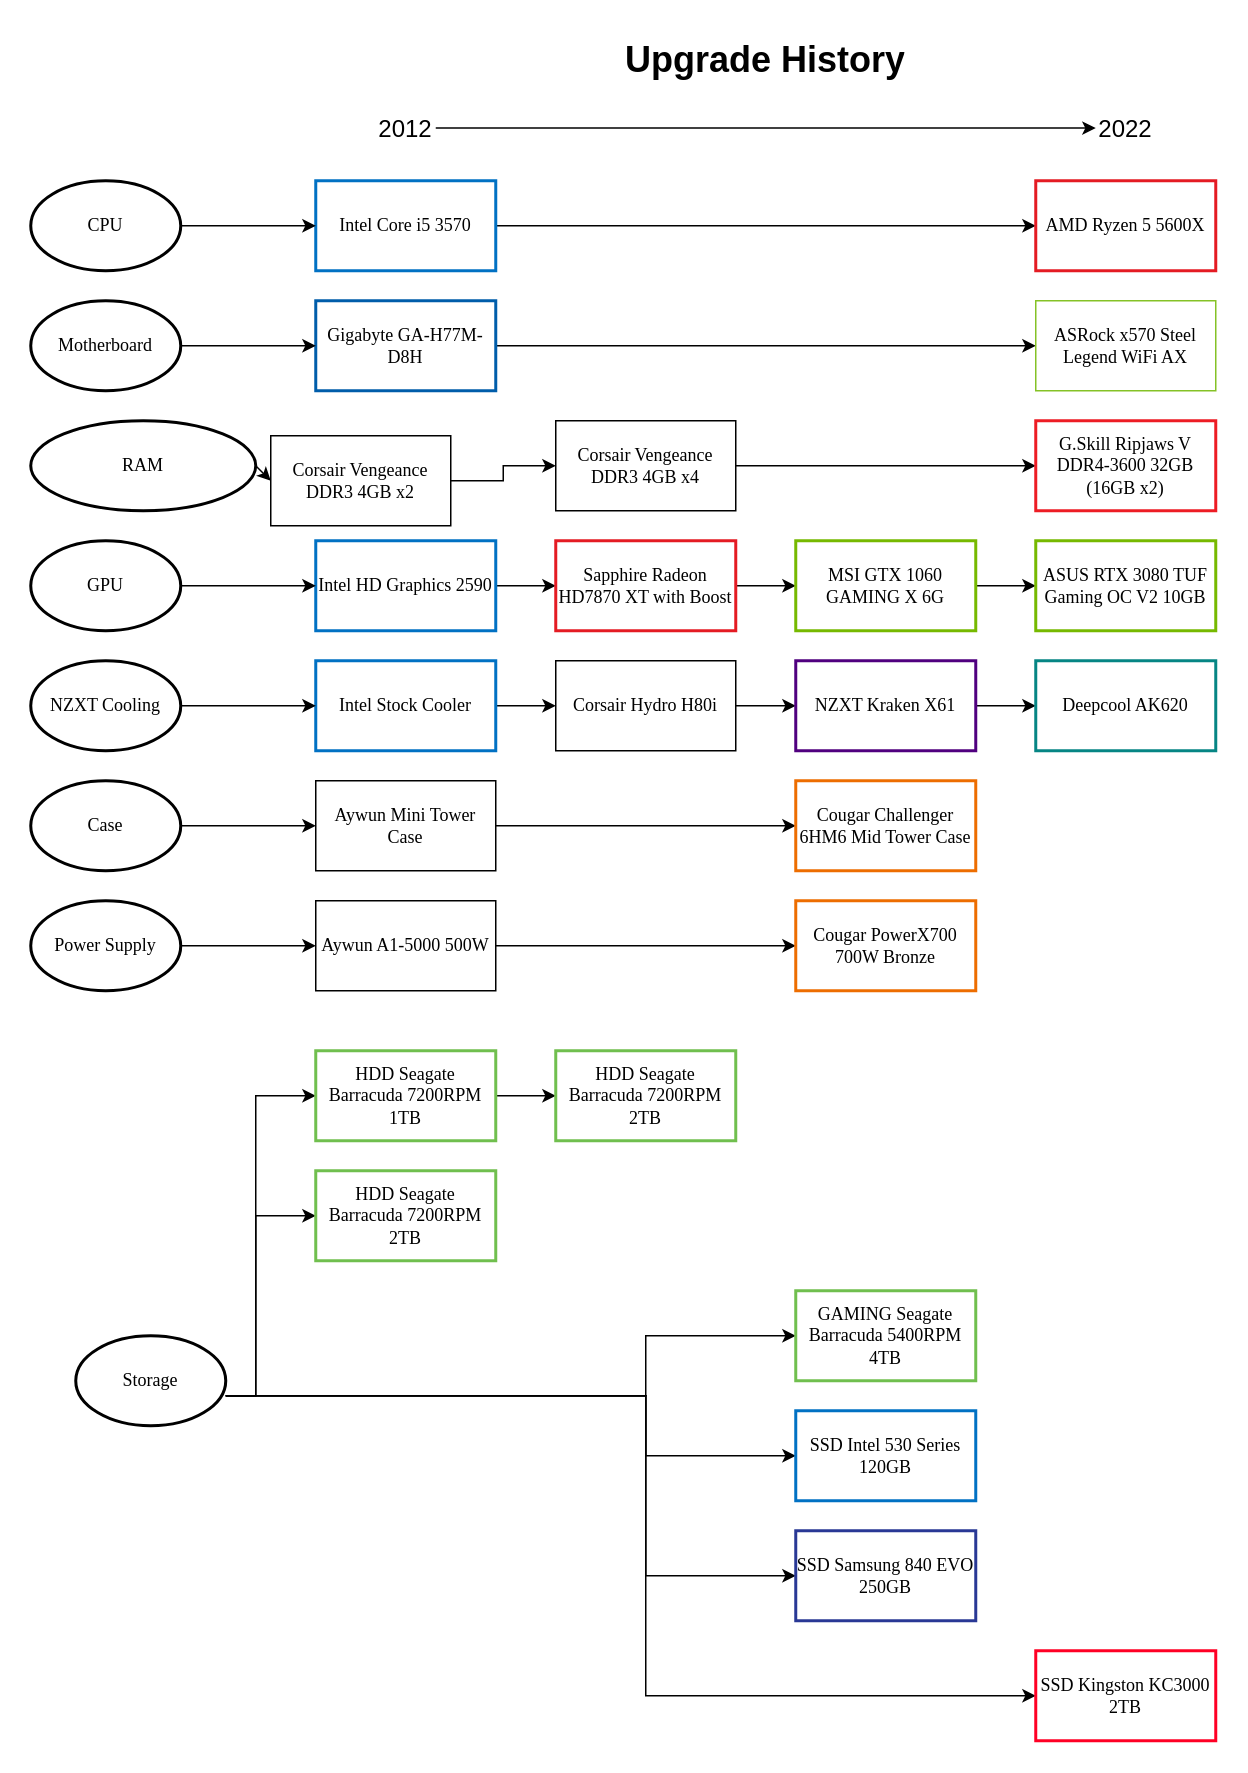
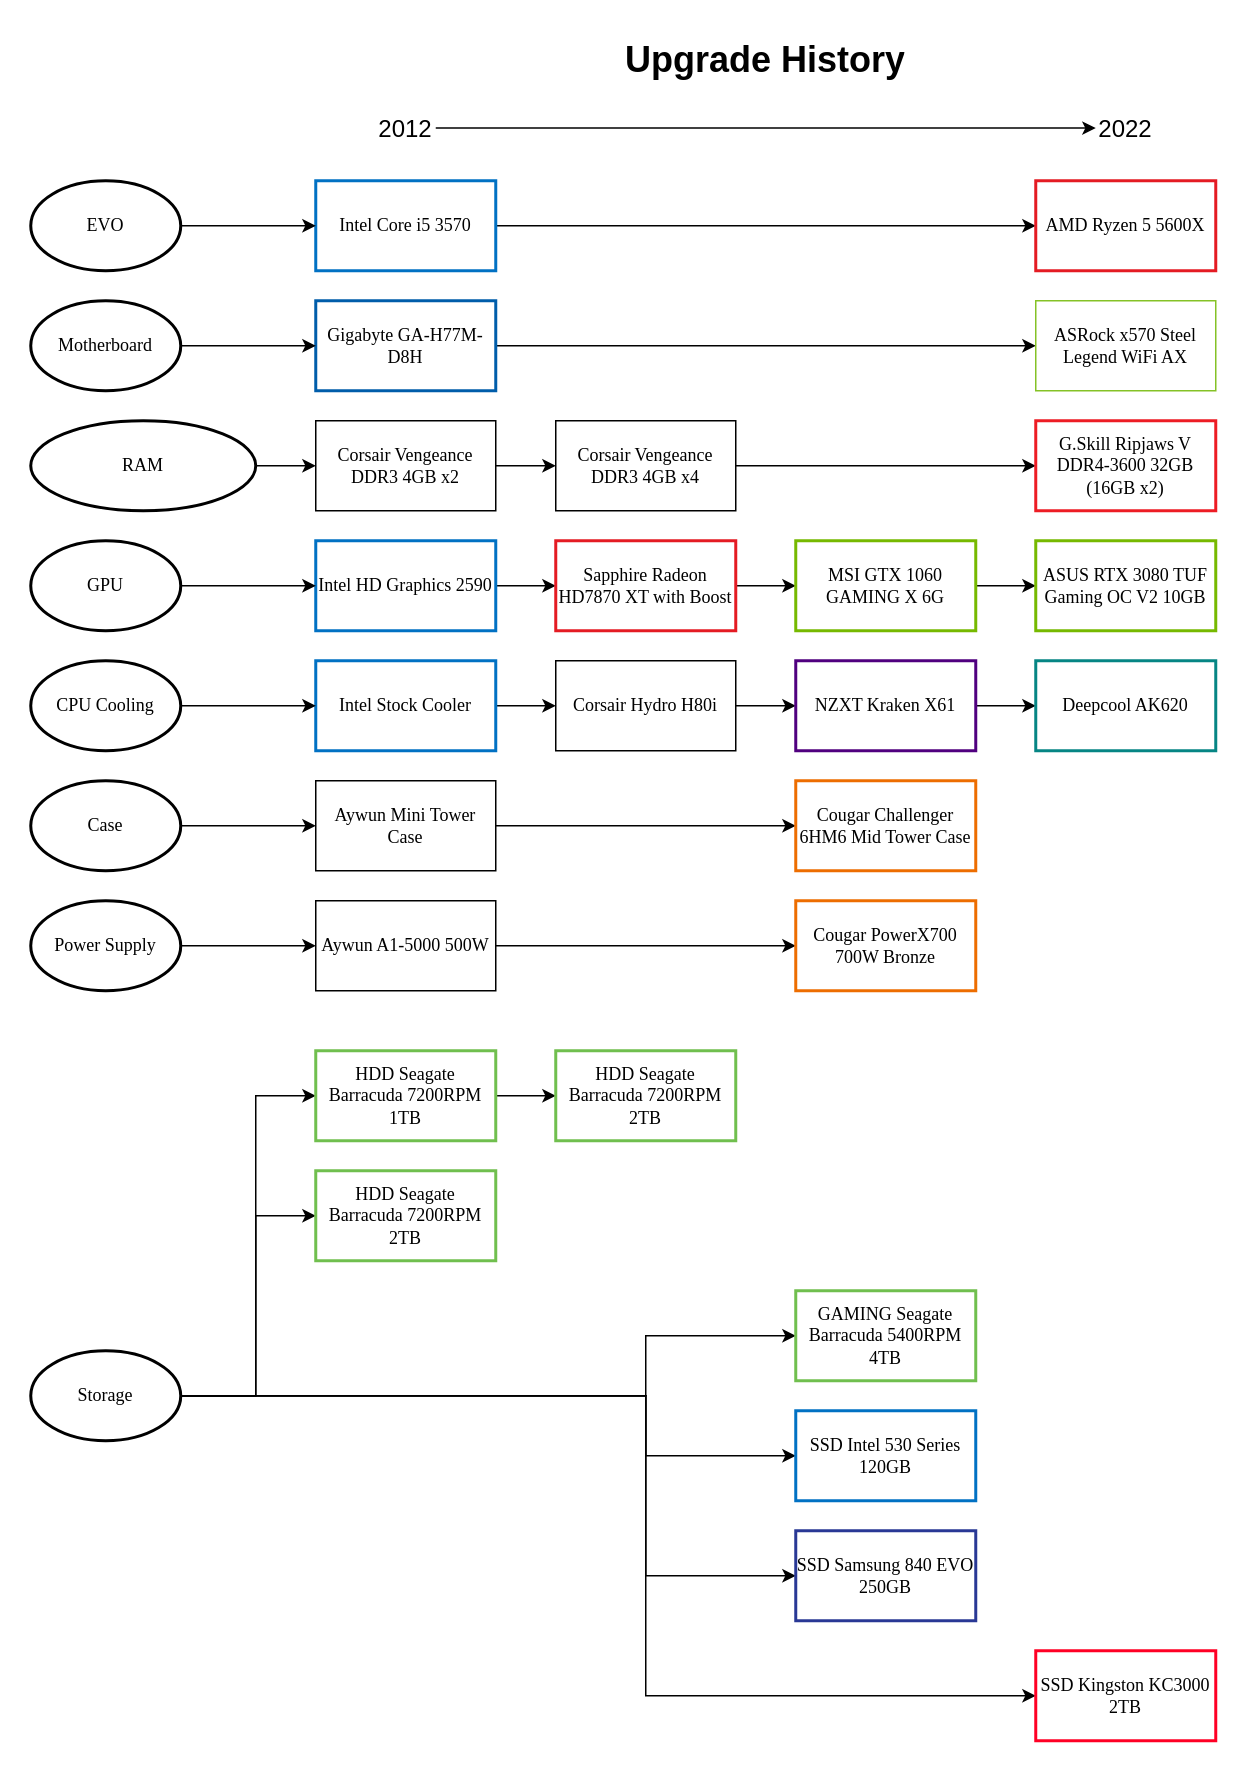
node "CPU": label "CPU" -> "EVO"
node "Corsair Vengeance DDR3 4GB x2": moved (361, 481) -> (406, 466)
node "NZXT Cooling": label "NZXT Cooling" -> "CPU Cooling"
node "Storage": moved (151, 1381) -> (106, 1396)
